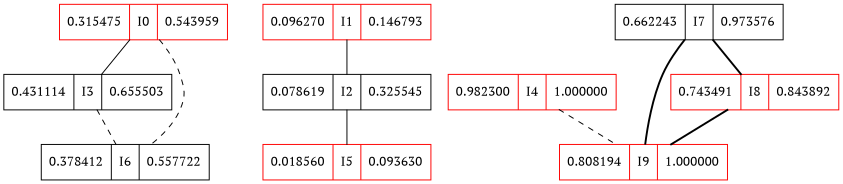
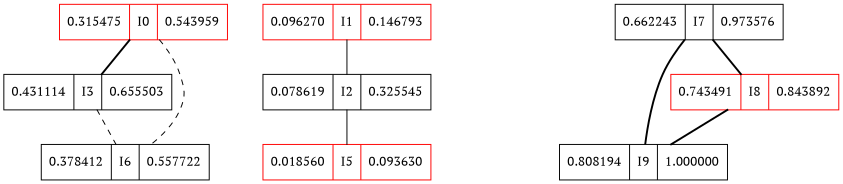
edge "0.315475" -- "0.431114": style solid -> bold
node "0.982300": removed
node "0.808194": color red -> black
